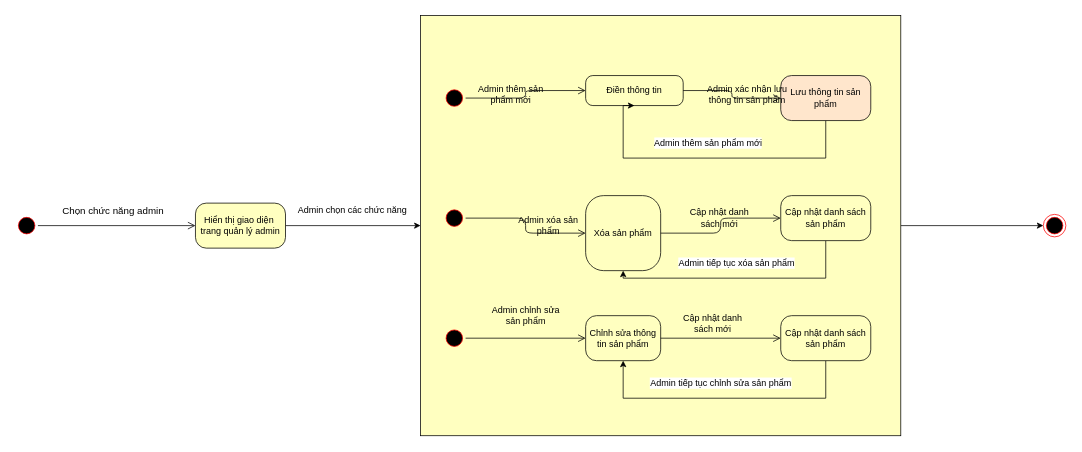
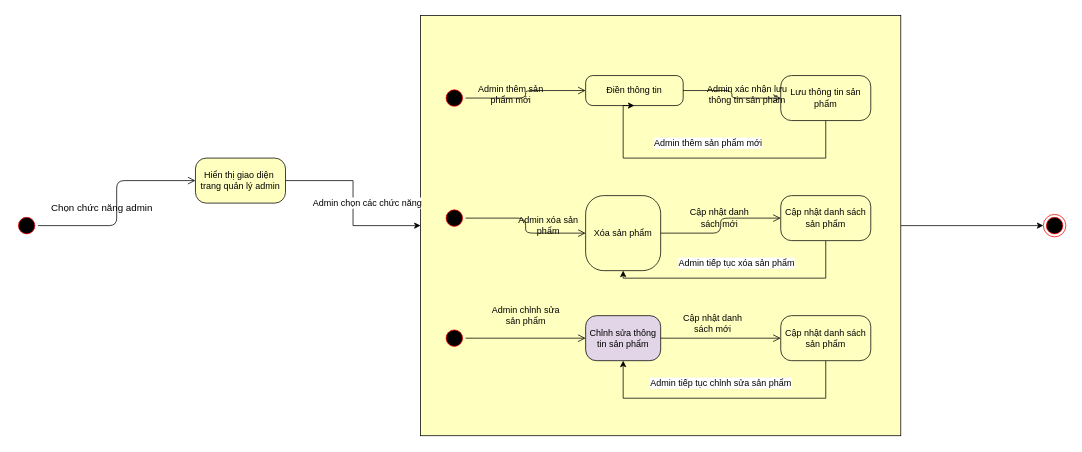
node "Lưu thông tin sản phẩm": fillcolor #ffe6cc -> #ffffc0
node "Hiển thị giao diện trang quản lý admin": moved (240, 225) -> (240, 180)
node "Chỉnh sửa thông tin sản phẩm": fillcolor #ffffc0 -> #e1d5e7
